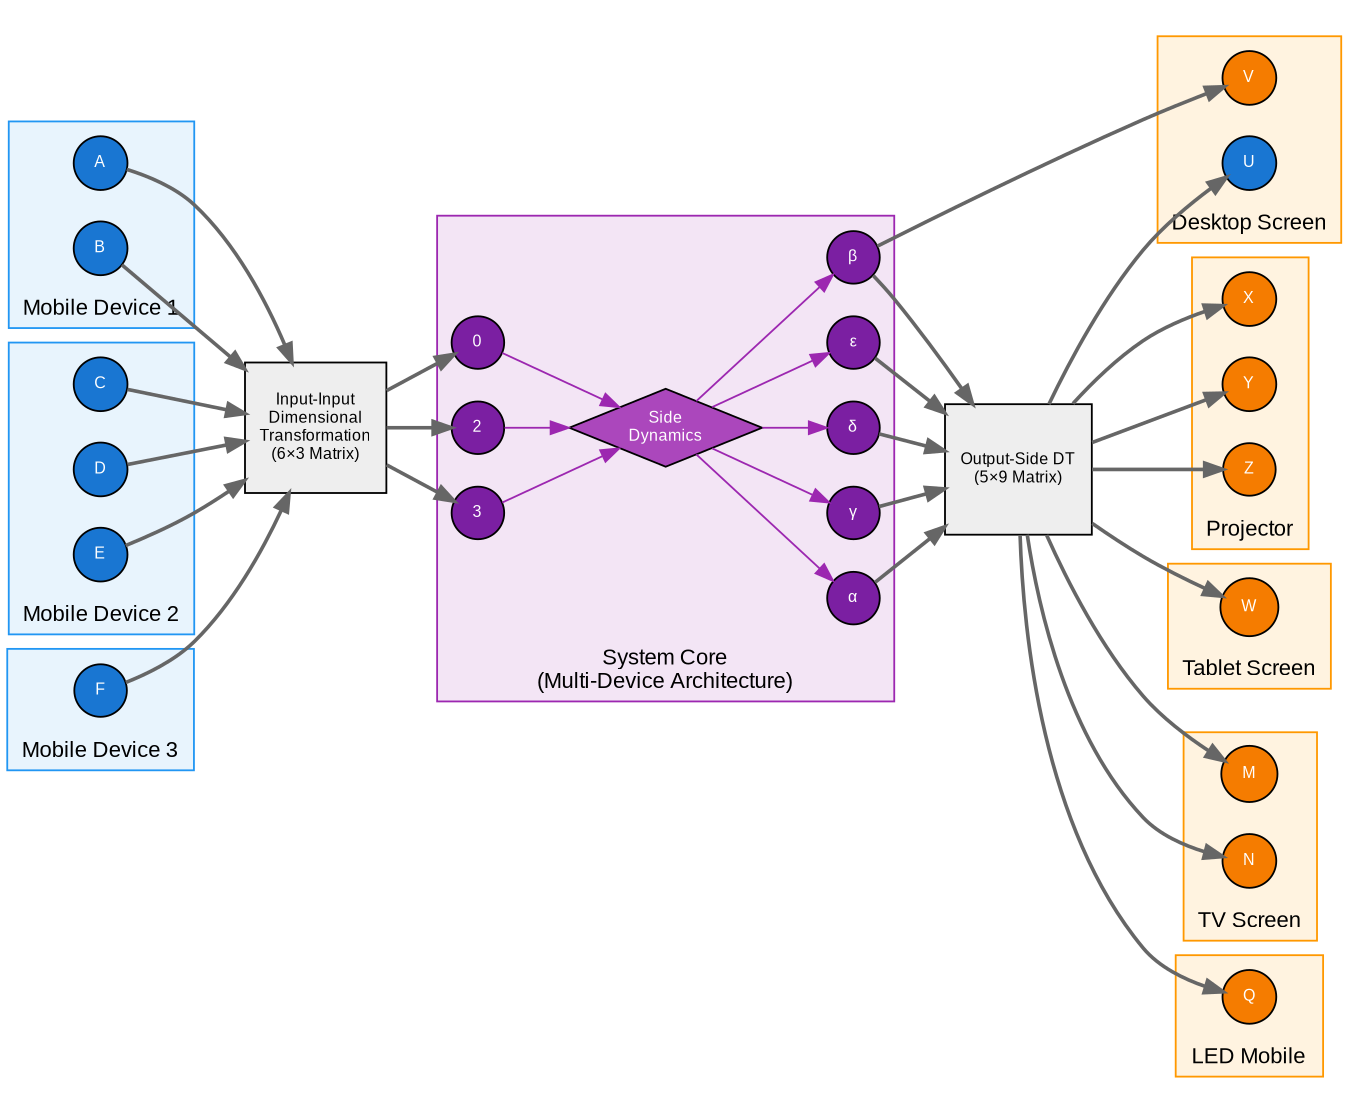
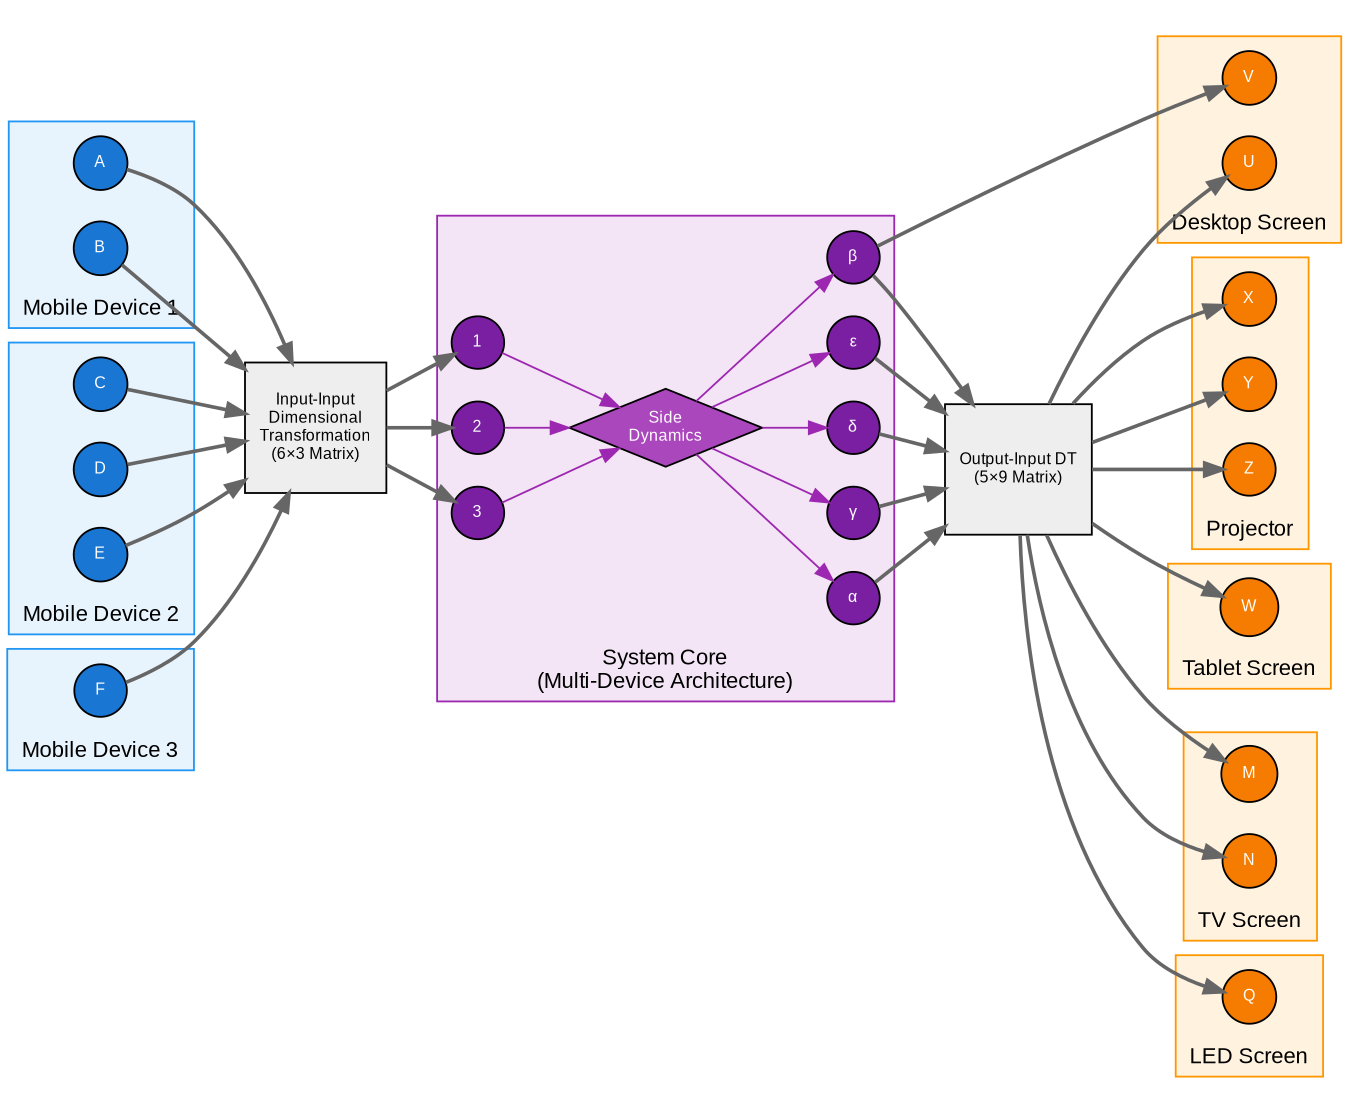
node "U": fillcolor #1976d2 -> #f57c00
node "0": label "0" -> "1"
node "Output-Side DT (5×9 Matrix)": label "Output-Side DT (5×9 Matrix)" -> "Output-Input DT (5×9 Matrix)"
cluster "LED Mobile": label "LED Mobile" -> "LED Screen"
